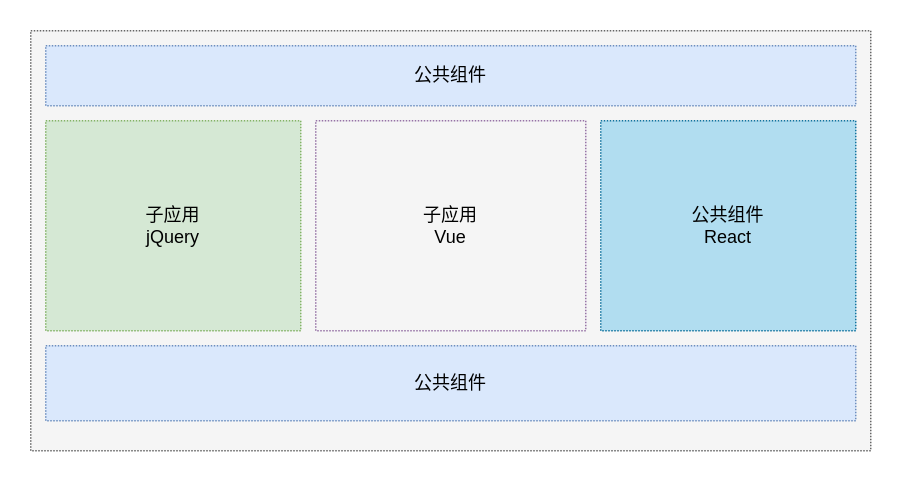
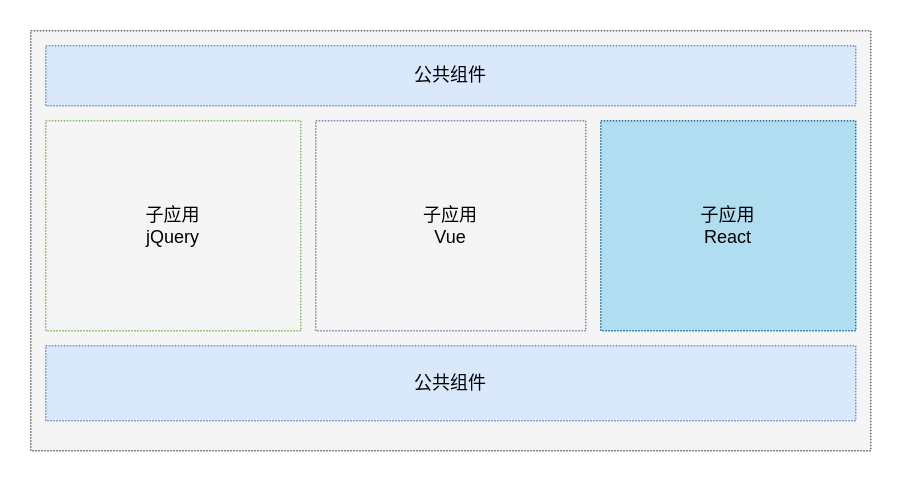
node "子应用 jQuery": fillcolor #d5e8d4 -> #f5f5f5
node "公共组件 React": label "公共组件 React" -> "子应用 React"
